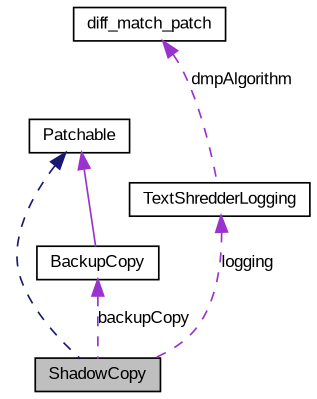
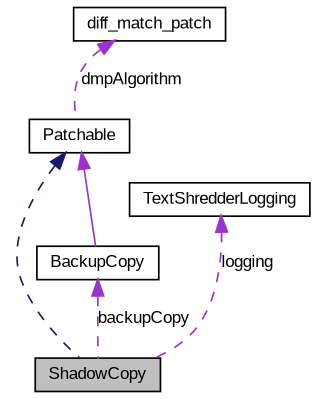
edge "TextShredderLogging" -> "diff_match_patch": now "Patchable" -> "diff_match_patch"
